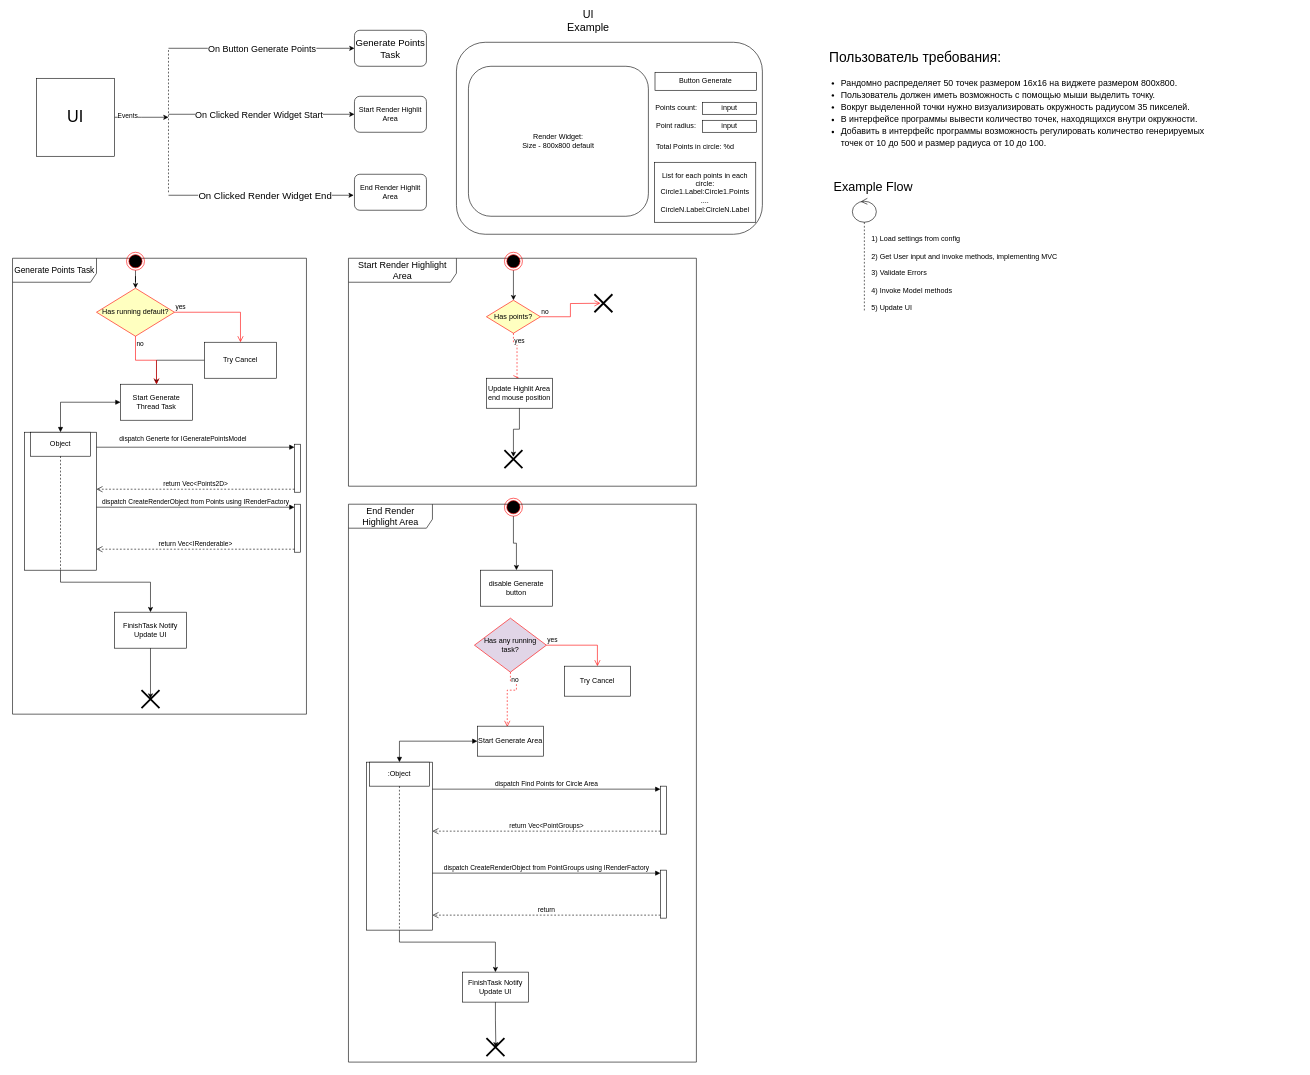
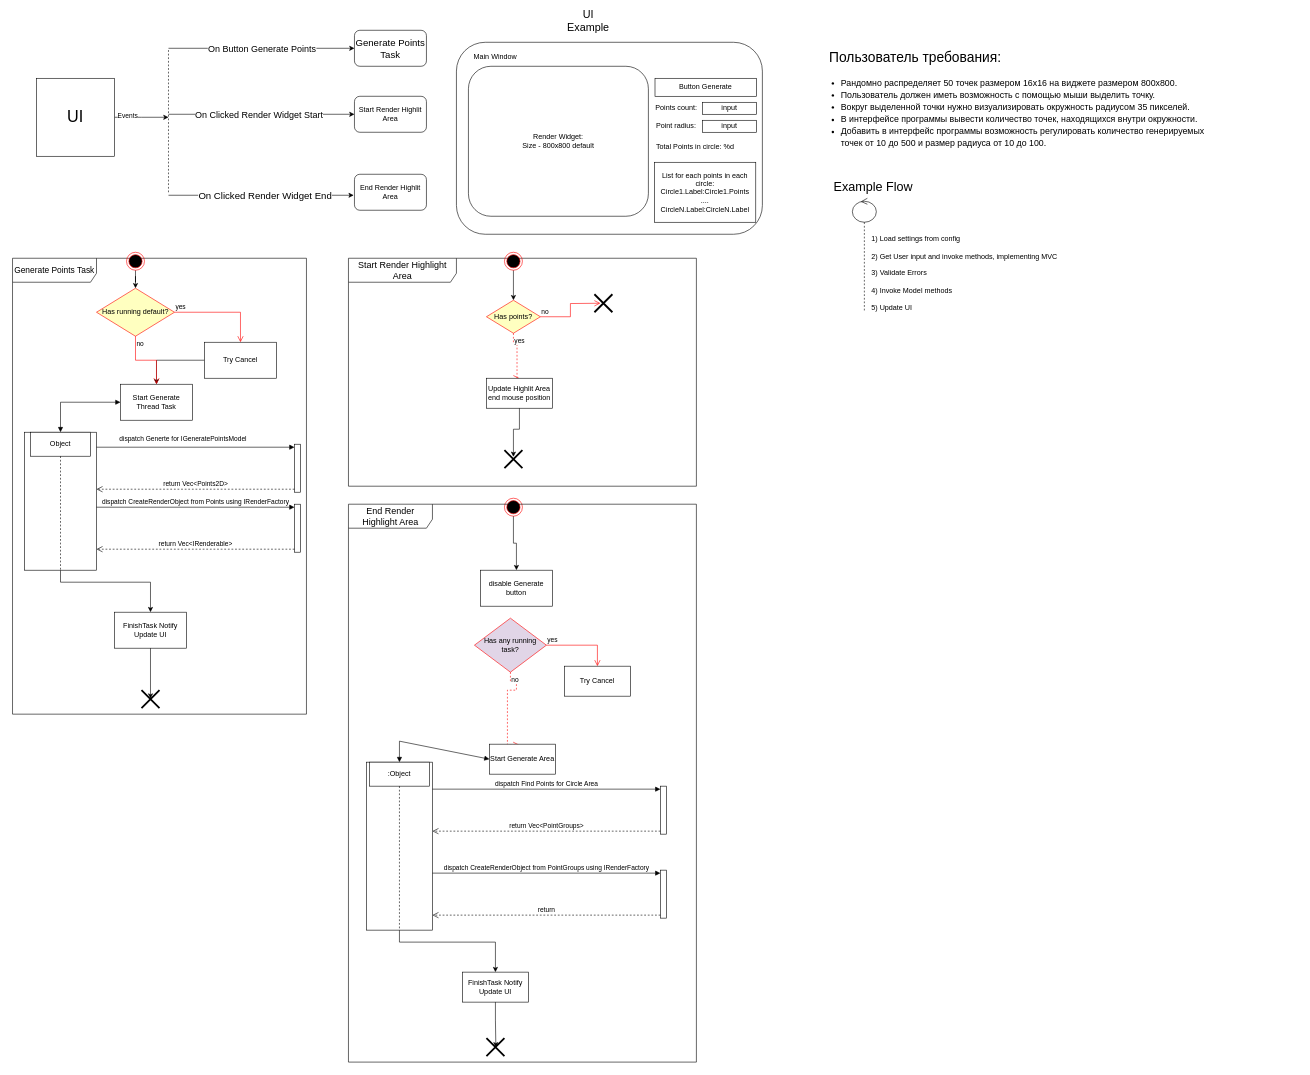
node "Main Window": added
node "Button Generate": moved (706, 81) -> (706, 87)
node "Start Generate Area": moved (510, 741) -> (522, 759)
